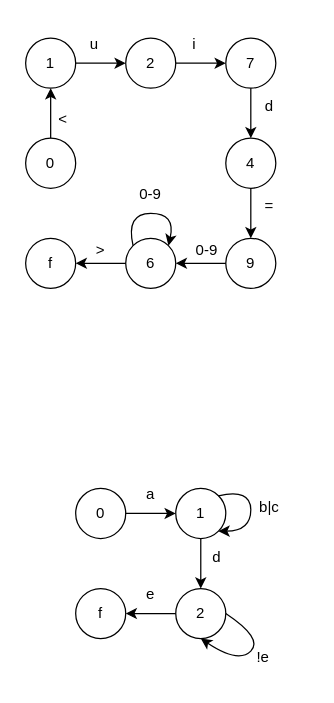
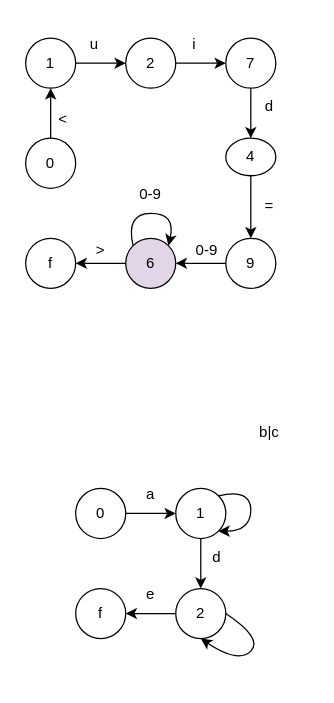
node "4": size 50x50 -> 50x38
node "6": fillcolor #ffffff -> #e1d5e7
node "b|c": moved (269, 507) -> (269, 432)
node "!e": removed
